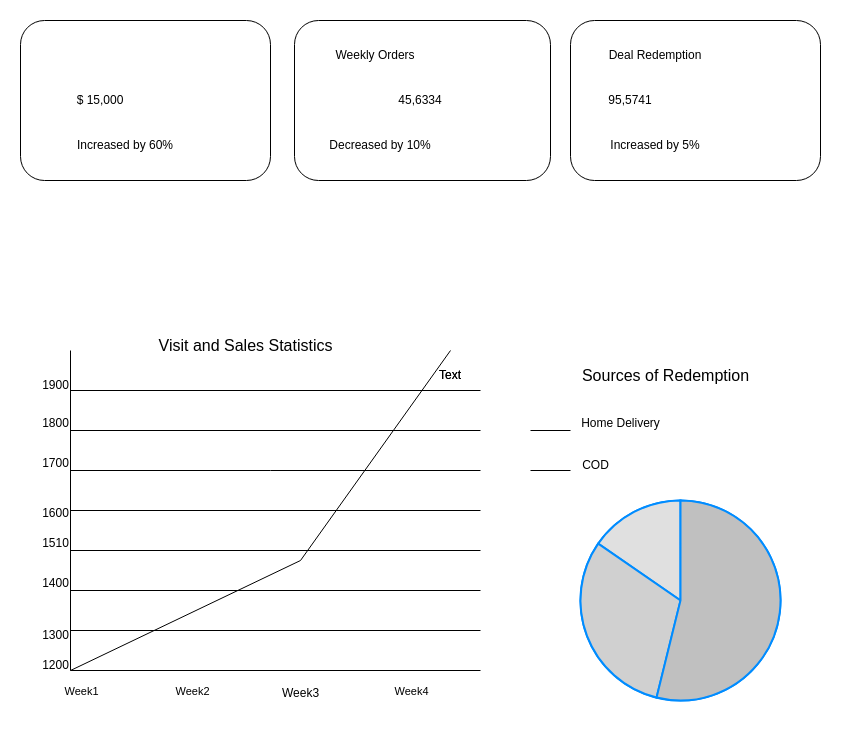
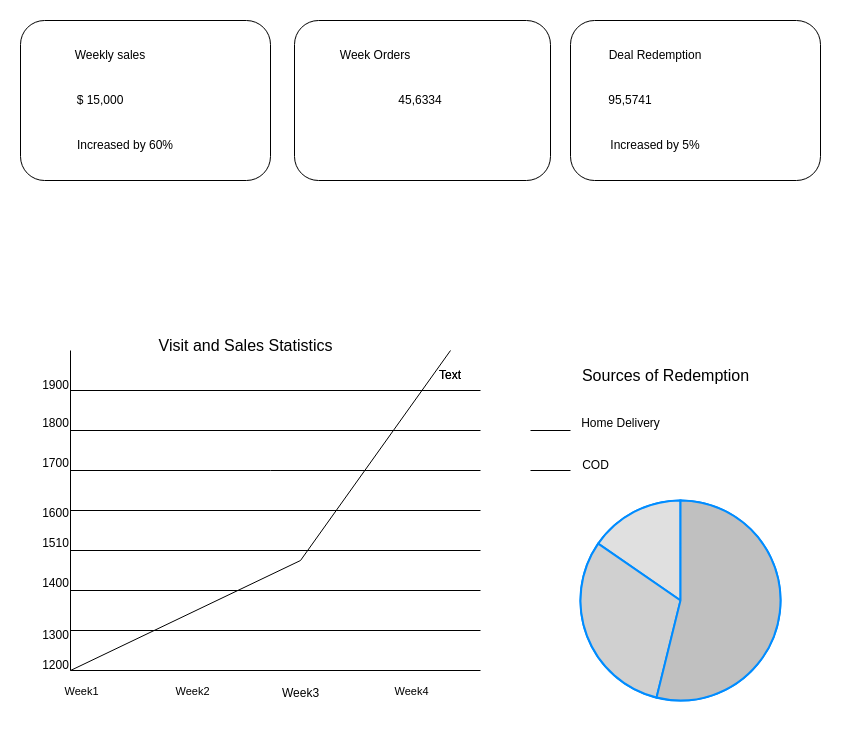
node "Weekly sales": added
node "Weekly Orders": label "Weekly Orders" -> "Week Orders"
node "Decreased by 10%": removed
